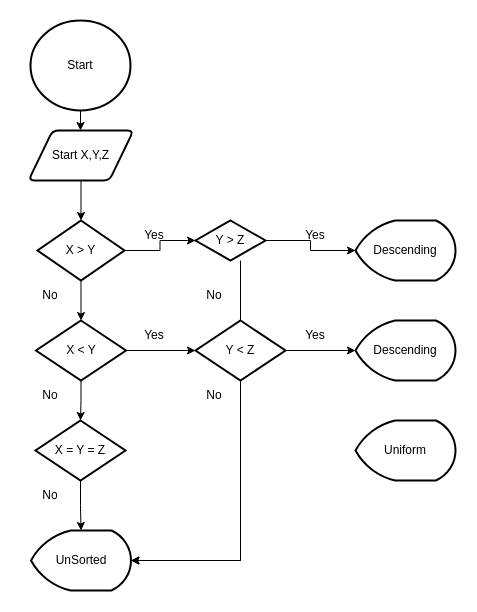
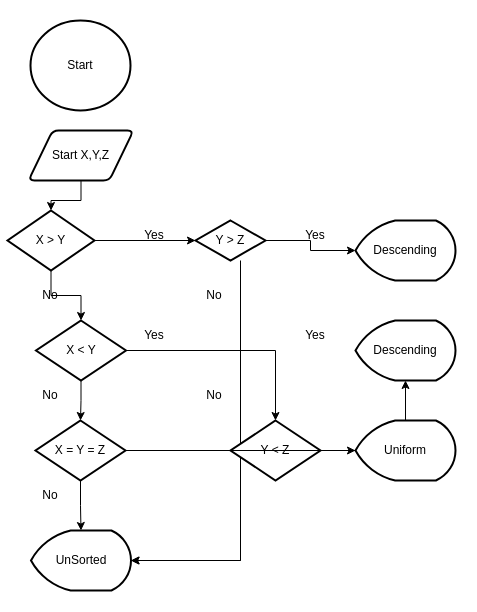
edge "Start" -> "Start X,Y,Z": removed
node "X > Y": moved (81, 251) -> (51, 241)
node "Y < Z": moved (241, 351) -> (276, 451)
edge "X = Y = Z" -> "Uniform": added
